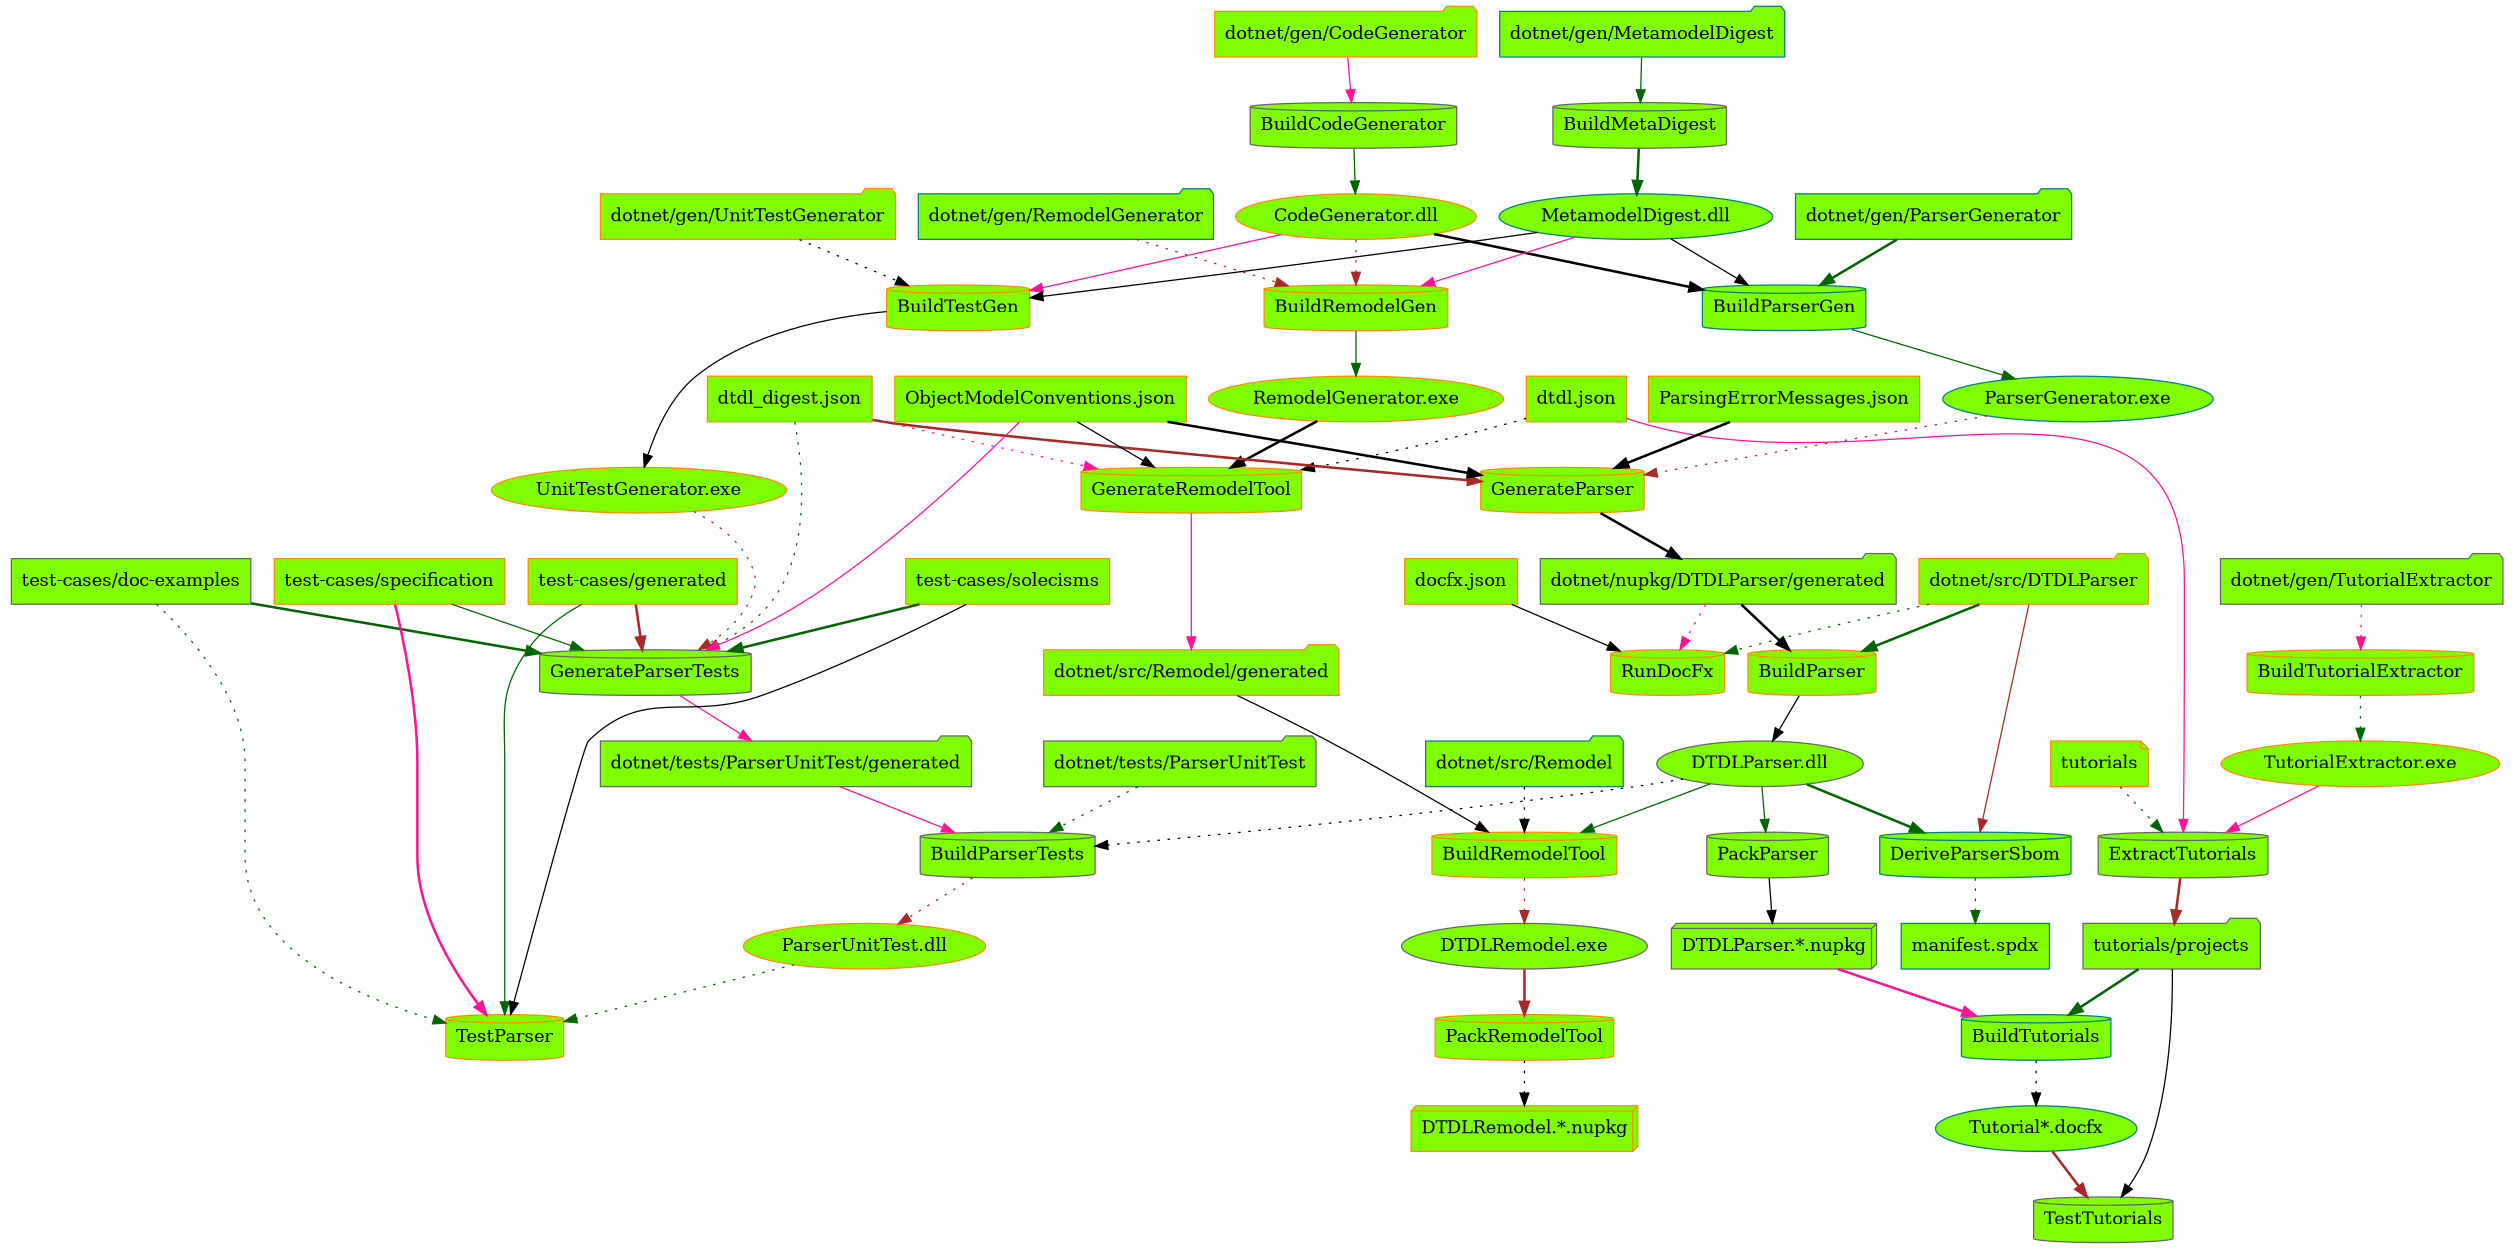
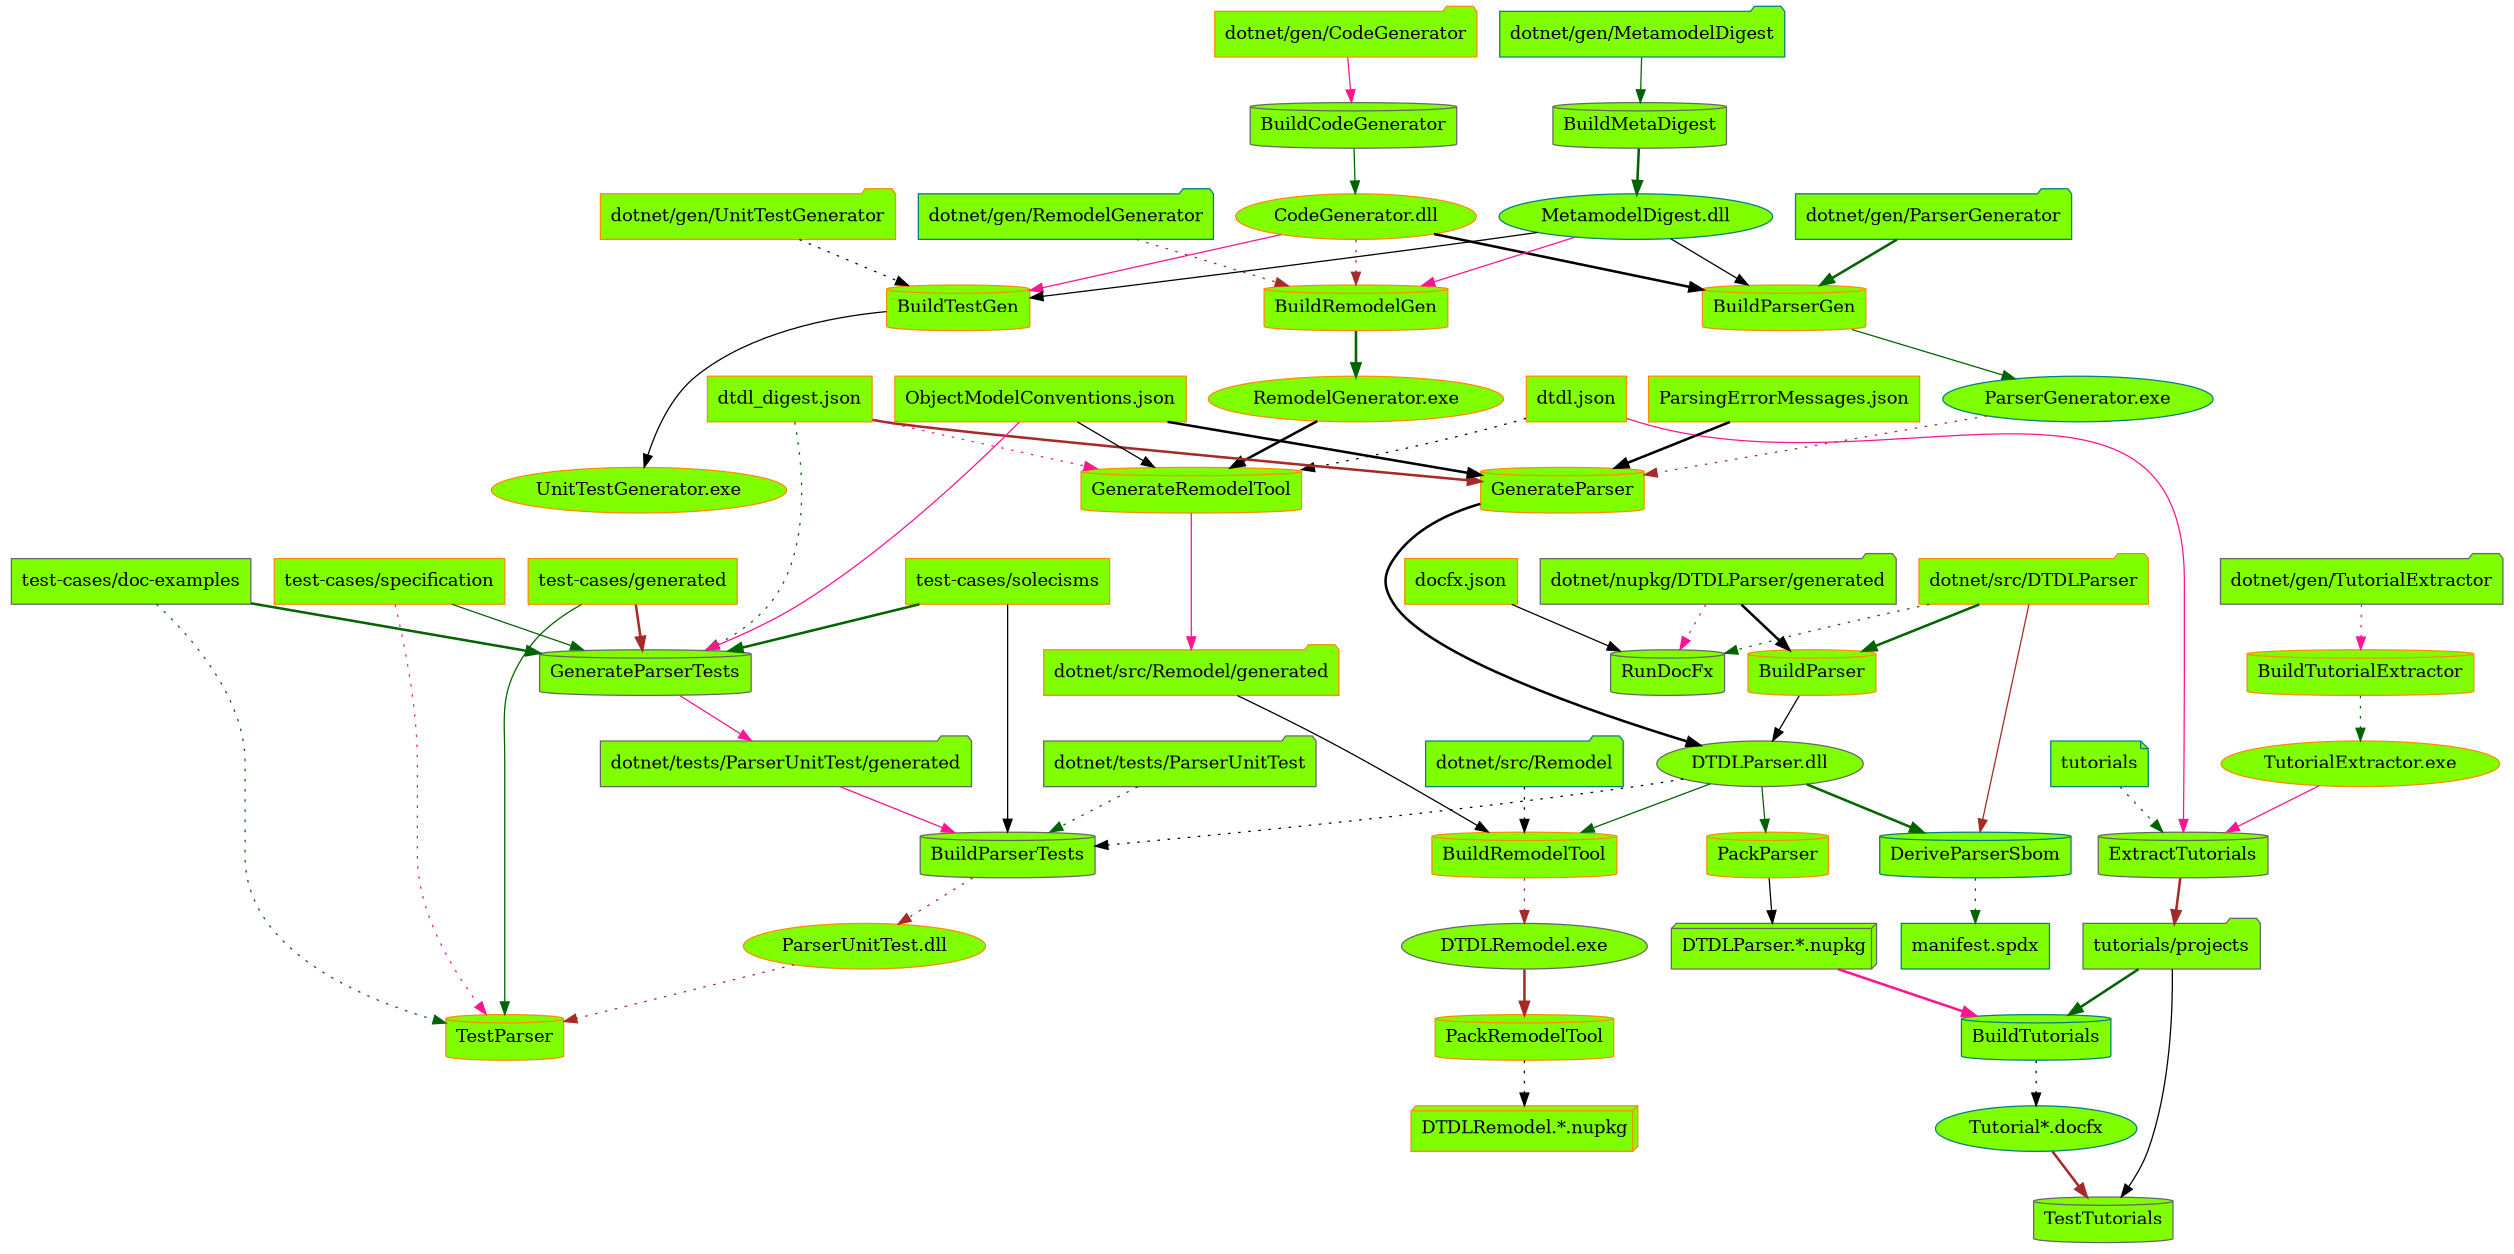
node "BuildParserGen": color teal -> darkorange
edge "BuildRemodelGen" -> "RemodelGenerator.exe": style solid -> bold
edge "GenerateParser" -> "dotnet/nupkg/DTDLParser/generated": now "GenerateParser" -> "DTDLParser.dll"
edge "UnitTestGenerator.exe" -> "GenerateParserTests": removed
node "RunDocFx": color darkorange -> gray40
edge "test-cases/solecisms" -> "TestParser": now "test-cases/solecisms" -> "BuildParserTests"
node "tutorials": color darkorange -> teal
edge "test-cases/specification" -> "TestParser": style bold -> dotted
node "PackParser": color gray40 -> darkorange
edge "ParserUnitTest.dll" -> "TestParser": color darkgreen -> brown
